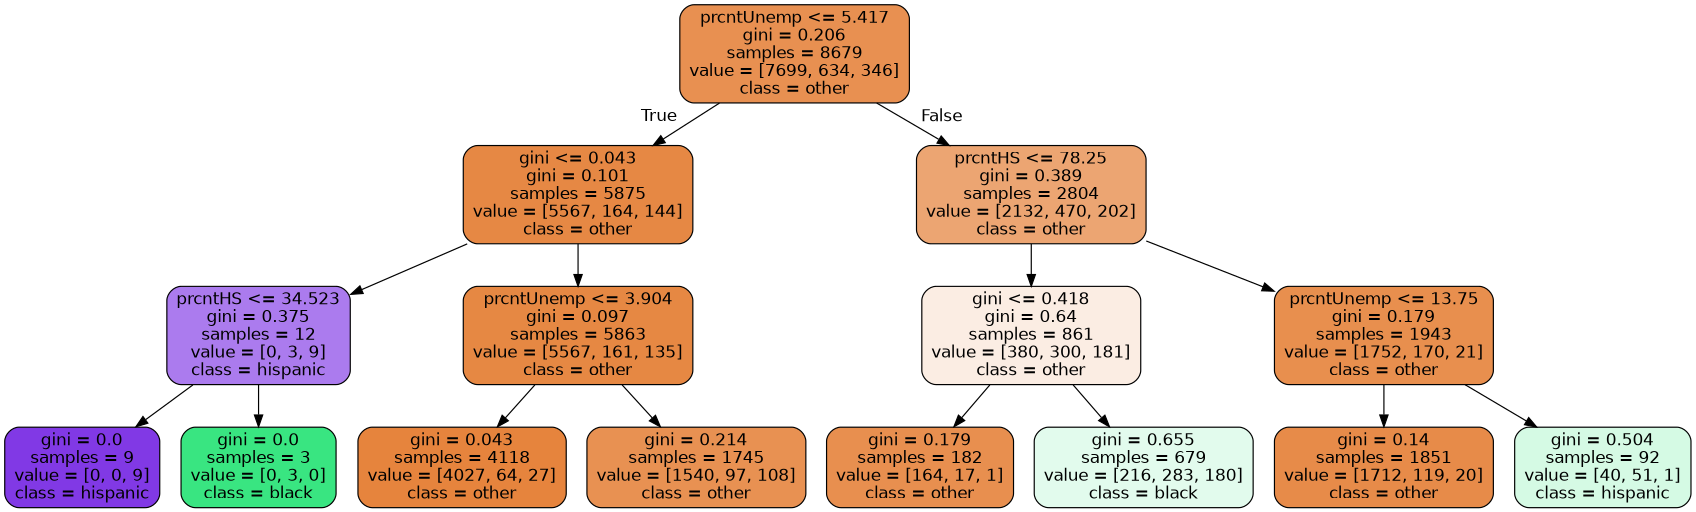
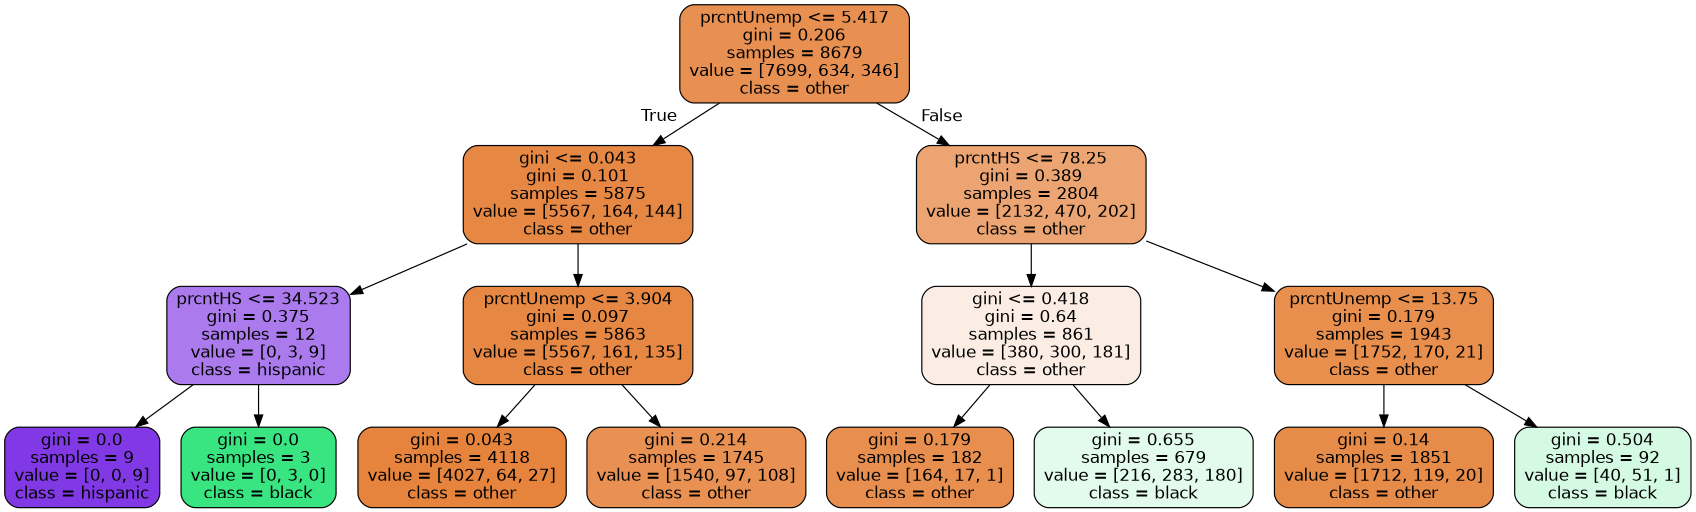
node "gini = 0.504 samples = 92 value = [40, 51, 1] class = hispanic": label "gini = 0.504 samples = 92 value = [40, 51, 1] class = hispanic" -> "gini = 0.504 samples = 92 value = [40, 51, 1] class = black"
